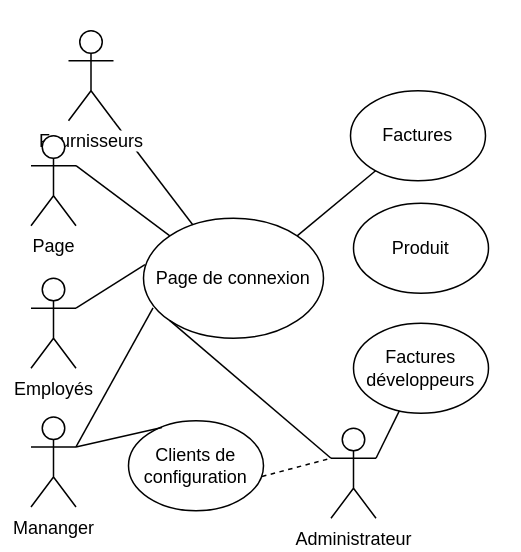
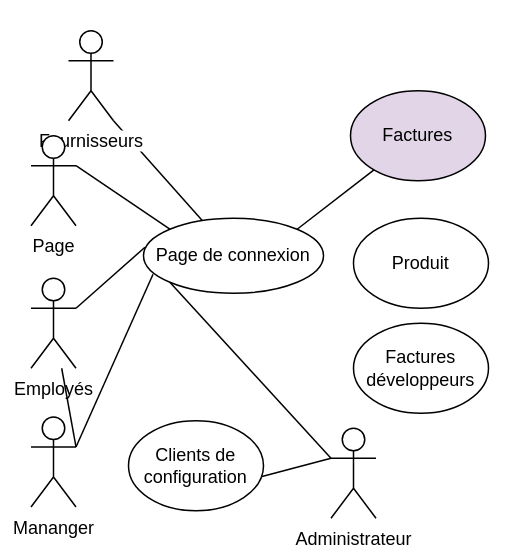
node "Factures": fillcolor #ffffff -> #e1d5e7
node "Produit": moved (421, 248) -> (421, 263)
node "Page de connexion": size 180x120 -> 180x75
edge "Factures développeurs" -- "Administrateur": removed
edge "Mananger" -- "Clients de configuration": now "Mananger" -- "Employés"
edge "Clients de configuration" -- "Administrateur": style dashed -> solid
